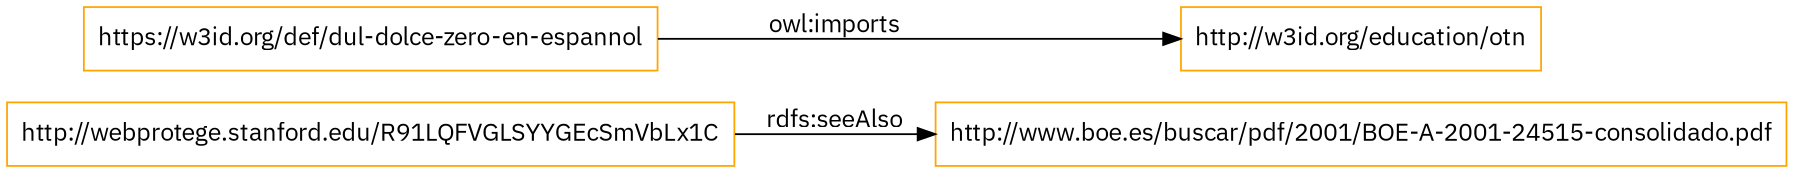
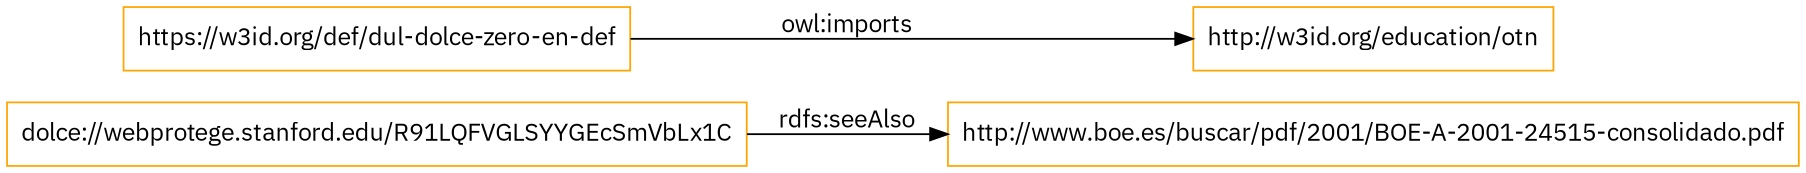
node "https://w3id.org/def/dul-dolce-zero-en-espannol": label "https://w3id.org/def/dul-dolce-zero-en-espannol" -> "https://w3id.org/def/dul-dolce-zero-en-def"
node "http://webprotege.stanford.edu/R91LQFVGLSYYGEcSmVbLx1C": label "http://webprotege.stanford.edu/R91LQFVGLSYYGEcSmVbLx1C" -> "dolce://webprotege.stanford.edu/R91LQFVGLSYYGEcSmVbLx1C"
